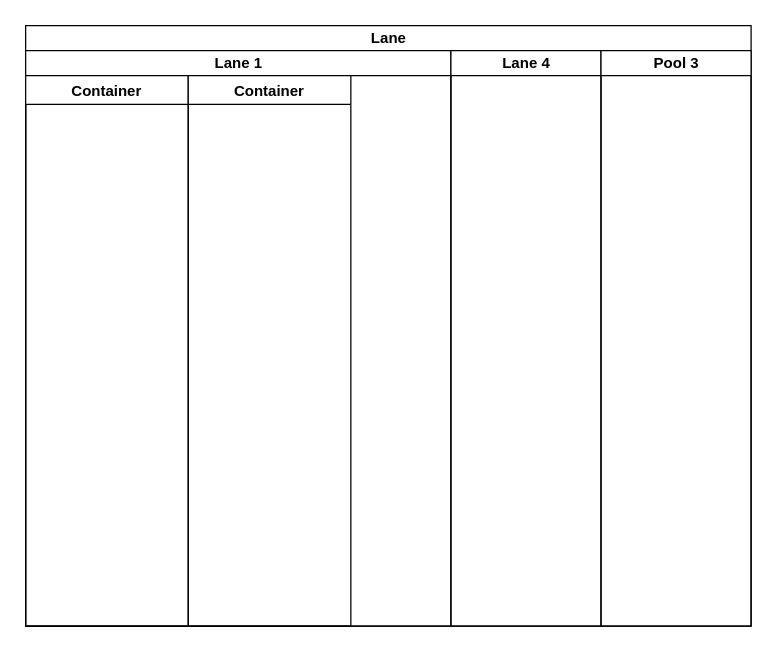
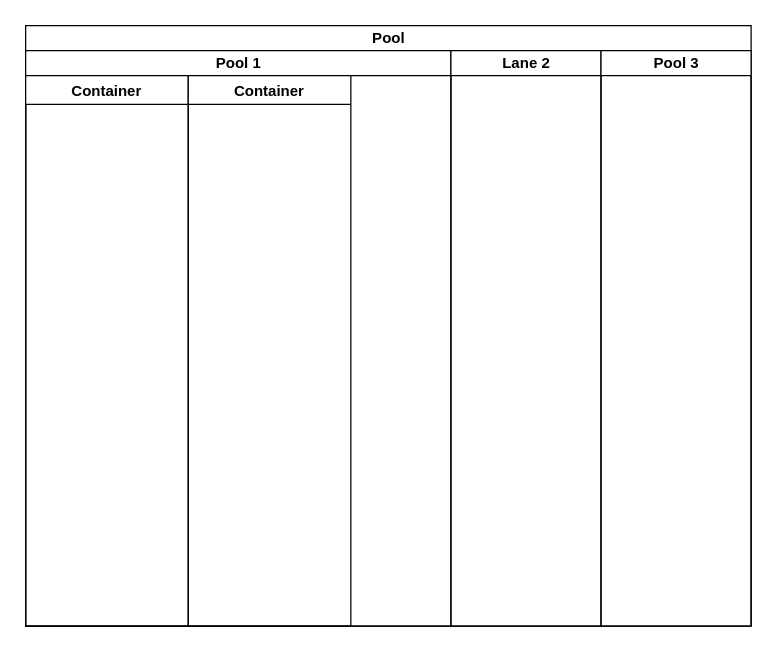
node "Lane": label "Lane" -> "Pool"
node "Lane 1": label "Lane 1" -> "Pool 1"
node "Lane 4": label "Lane 4" -> "Lane 2"
